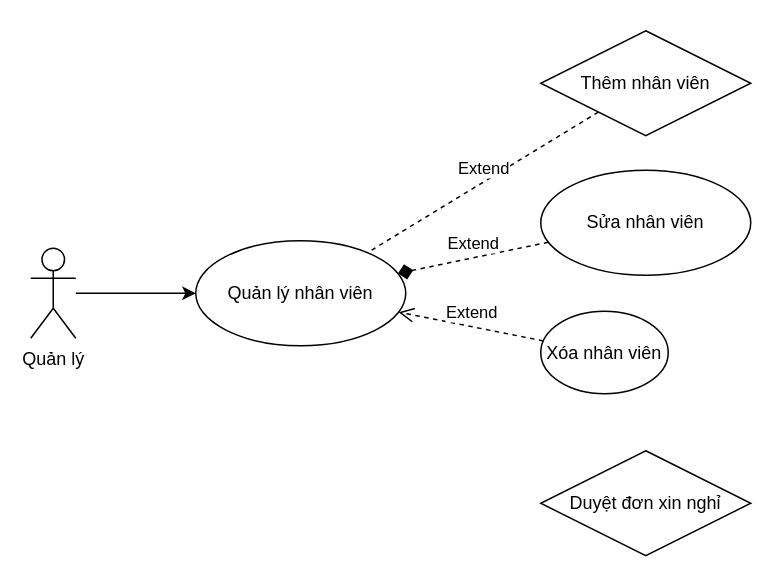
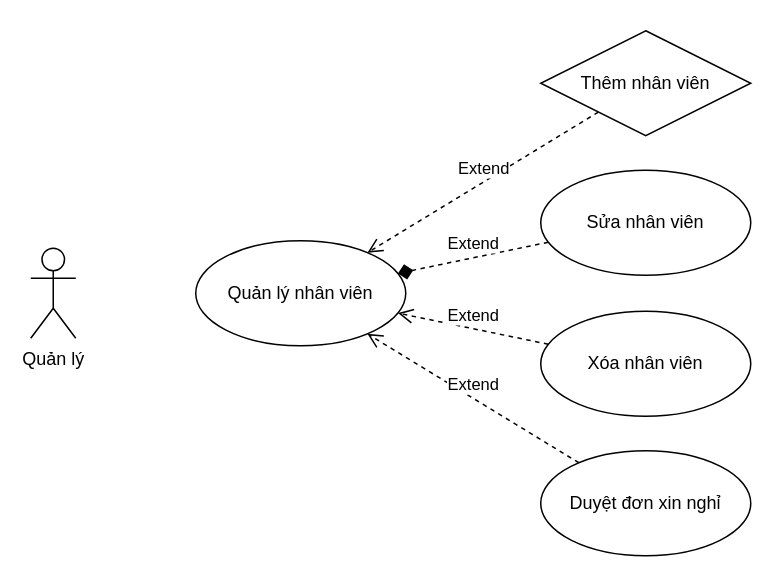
edge "Thêm nhân viên" -- "Quản lý nhân viên": arrowhead none -> open
edge "Quản lý" -> "Quản lý nhân viên": removed
node "Xóa nhân viên": size 128x83 -> 210x105
edge "Duyệt đơn xin nghỉ" -> "Quản lý nhân viên": added, label "Extend"
node "Duyệt đơn xin nghỉ": shape diamond -> ellipse
